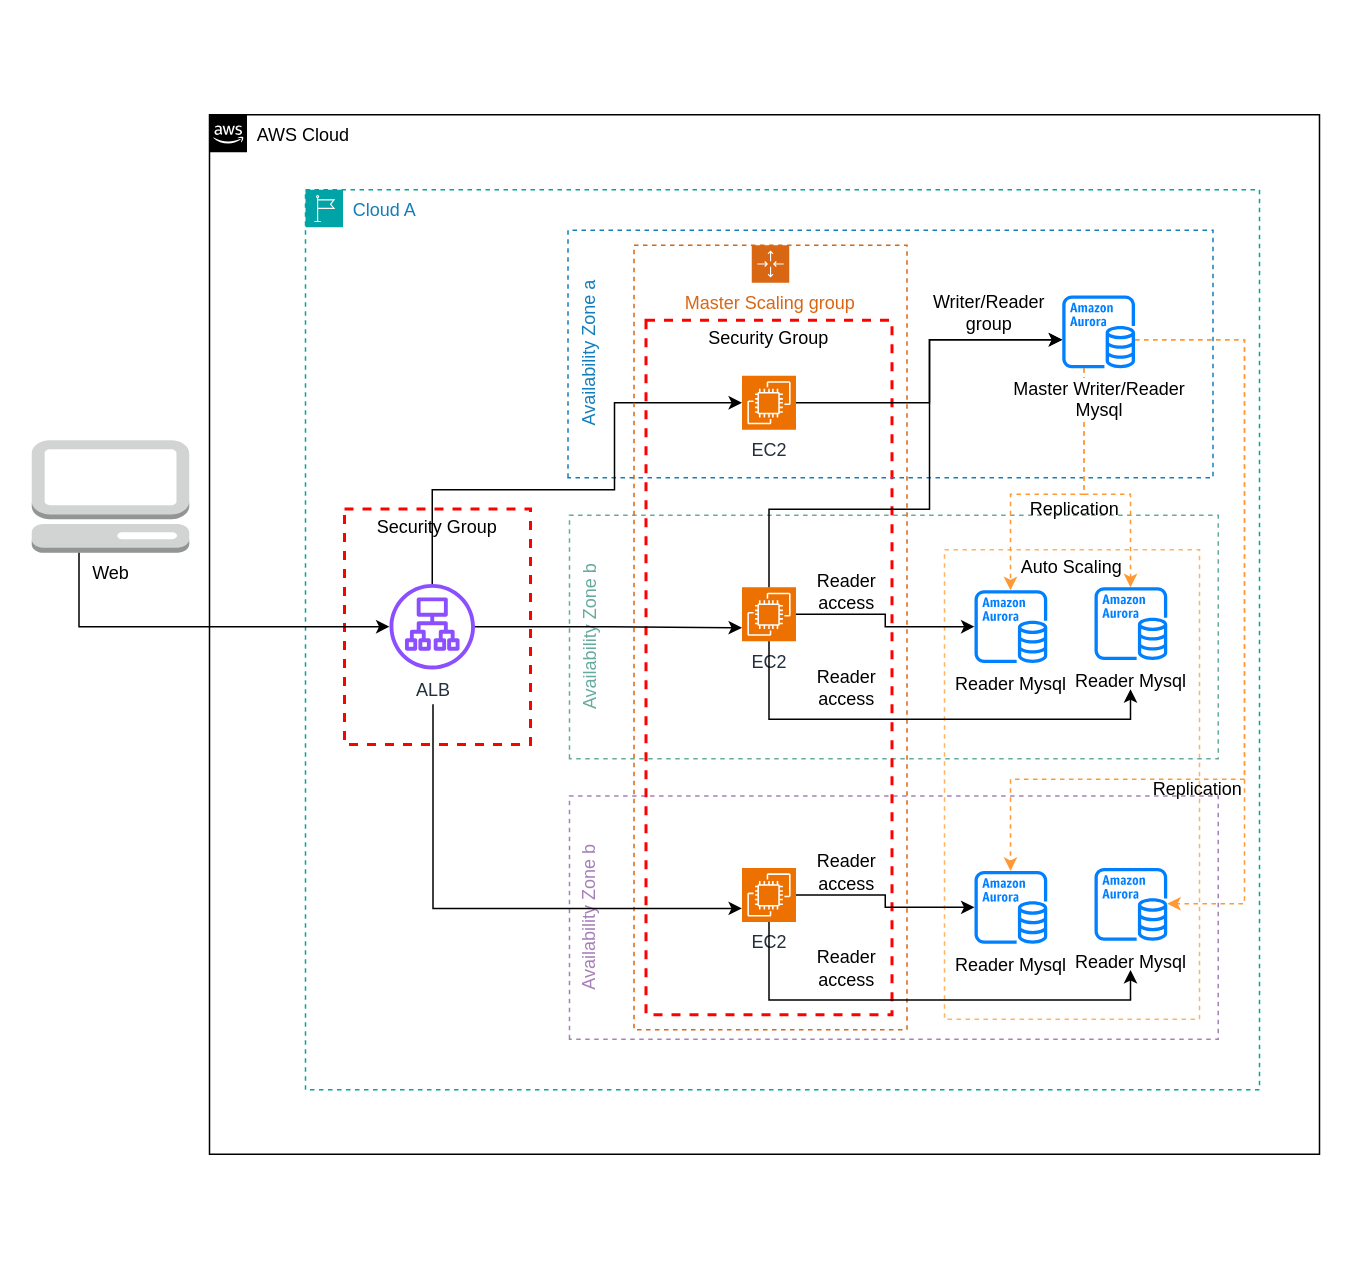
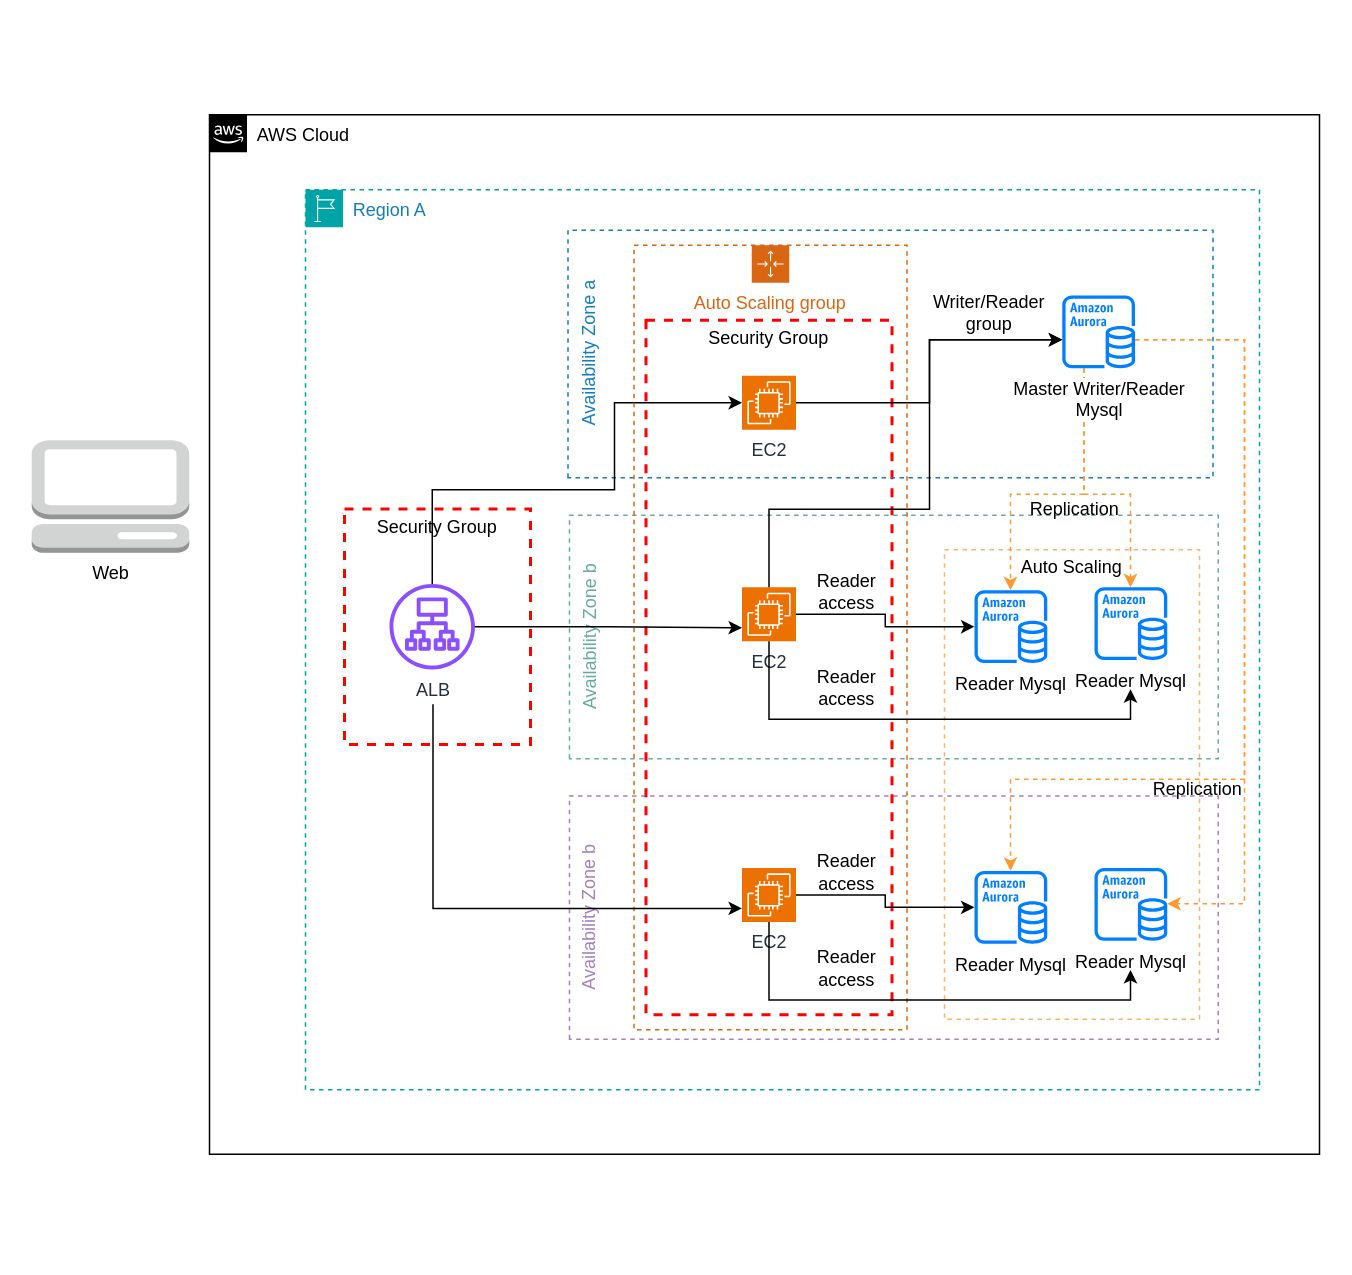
node "Cloud A": label "Cloud A" -> "Region A"
node "Master Scaling group": label "Master Scaling group" -> "Auto Scaling group"
edge "Web" -> "ALB": removed
